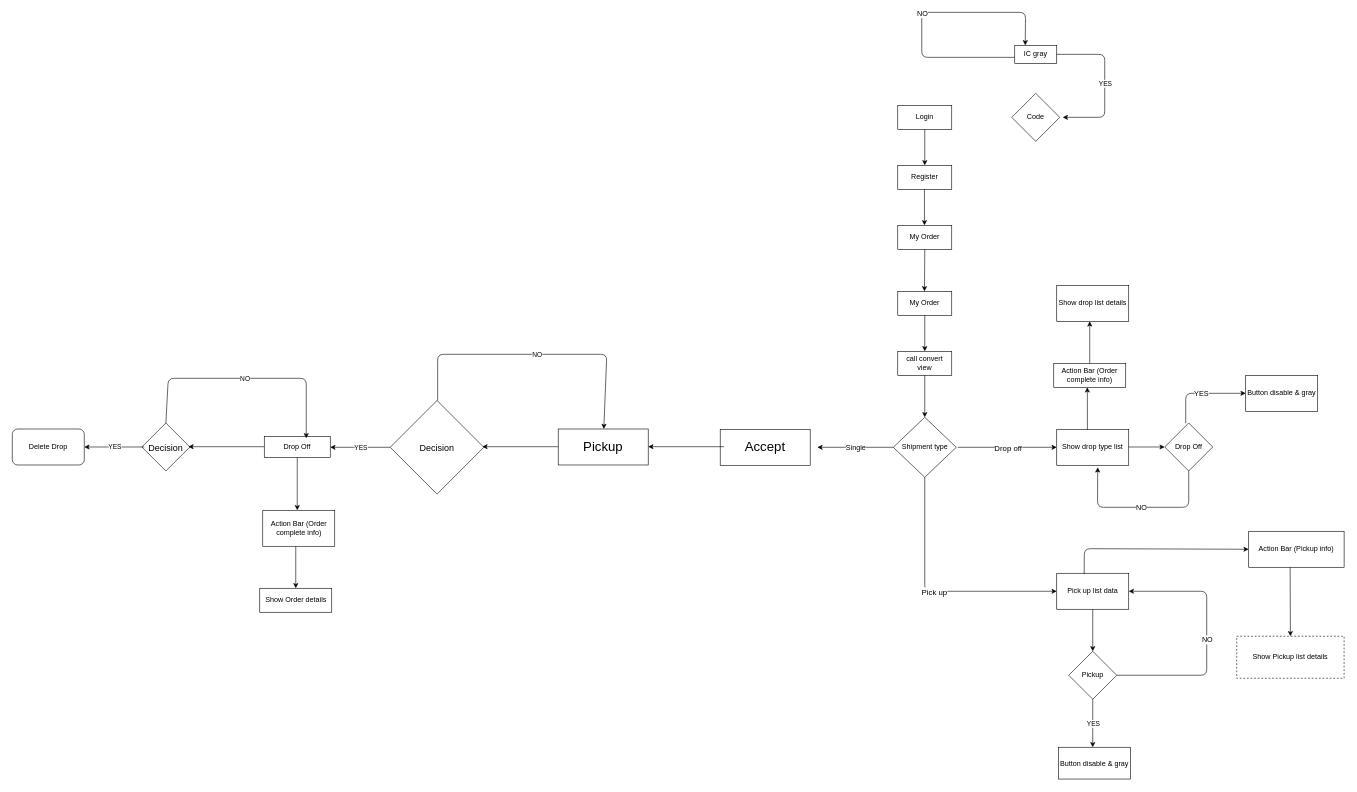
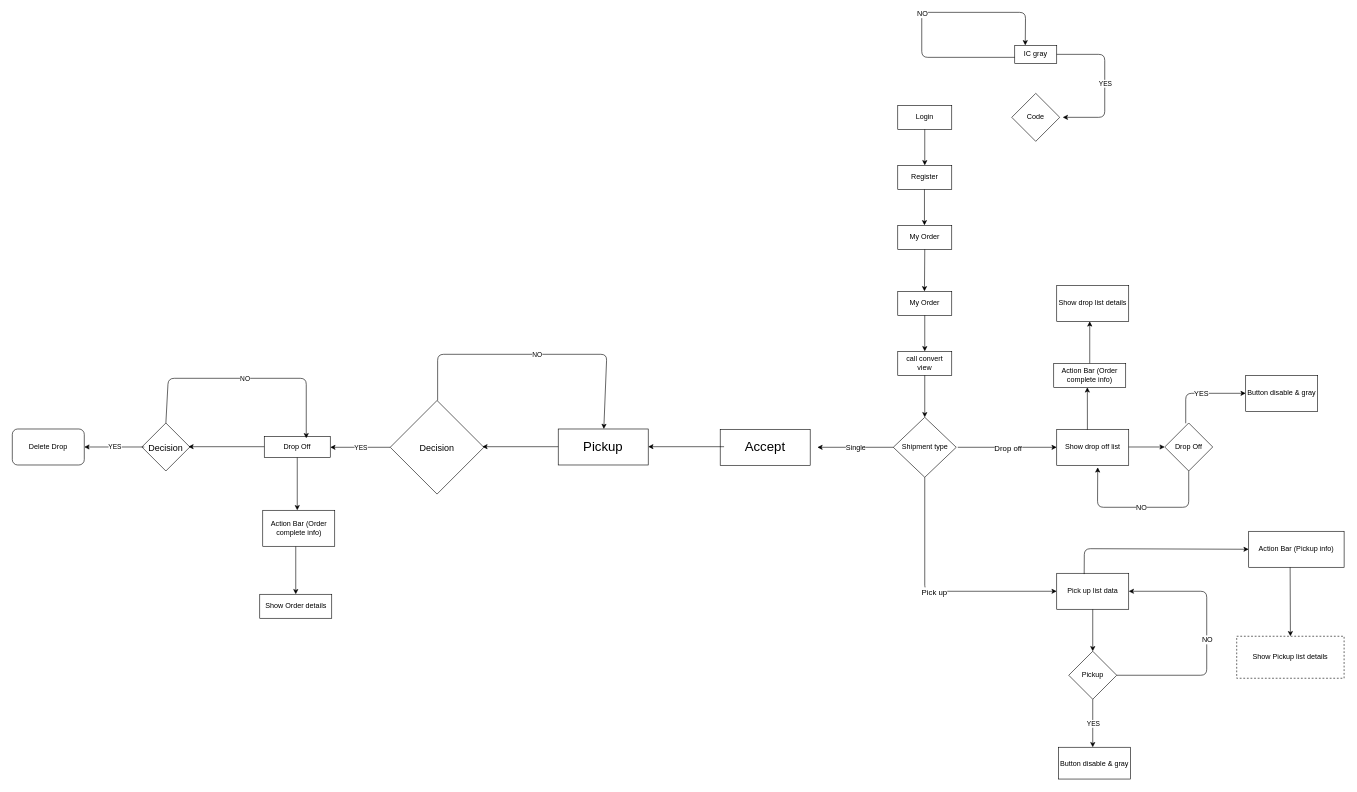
node "Show drop type list": label "Show drop type list" -> "Show drop off list"
node "Show Order details": moved (296, 600) -> (296, 606)
